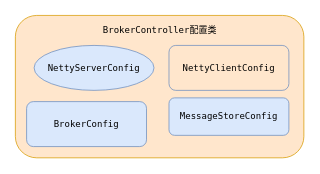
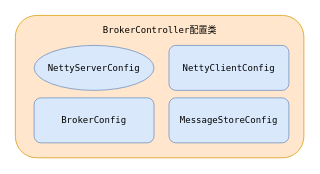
node "NettyClientConfig": fillcolor #ffe6cc -> #dae8fc
node "MessageStoreConfig": size 120x38 -> 120x45
node "BrokerConfig": moved (87, 124) -> (94, 120)
